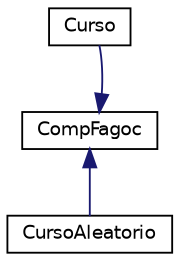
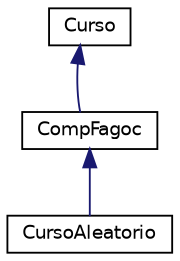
edge "Curso" -> "CompFagoc": reversed
